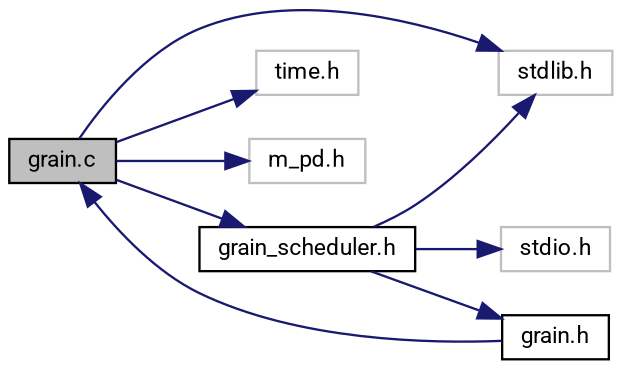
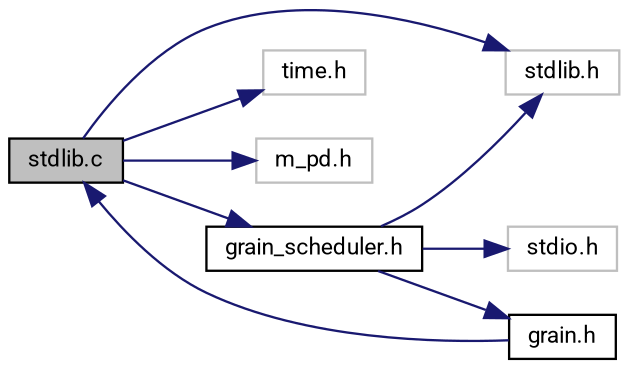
node "grain.c": label "grain.c" -> "stdlib.c"
